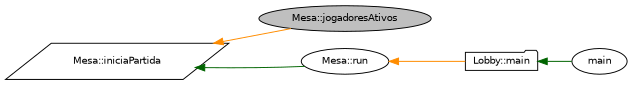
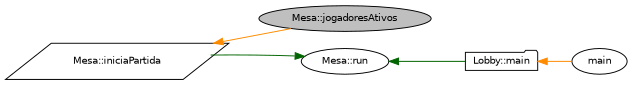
edge "Lobby::main" -> "Mesa::run": color darkorange -> darkgreen
edge "main" -> "Lobby::main": color darkgreen -> darkorange
edge "Mesa::run" -> "Mesa::iniciaPartida": reversed
